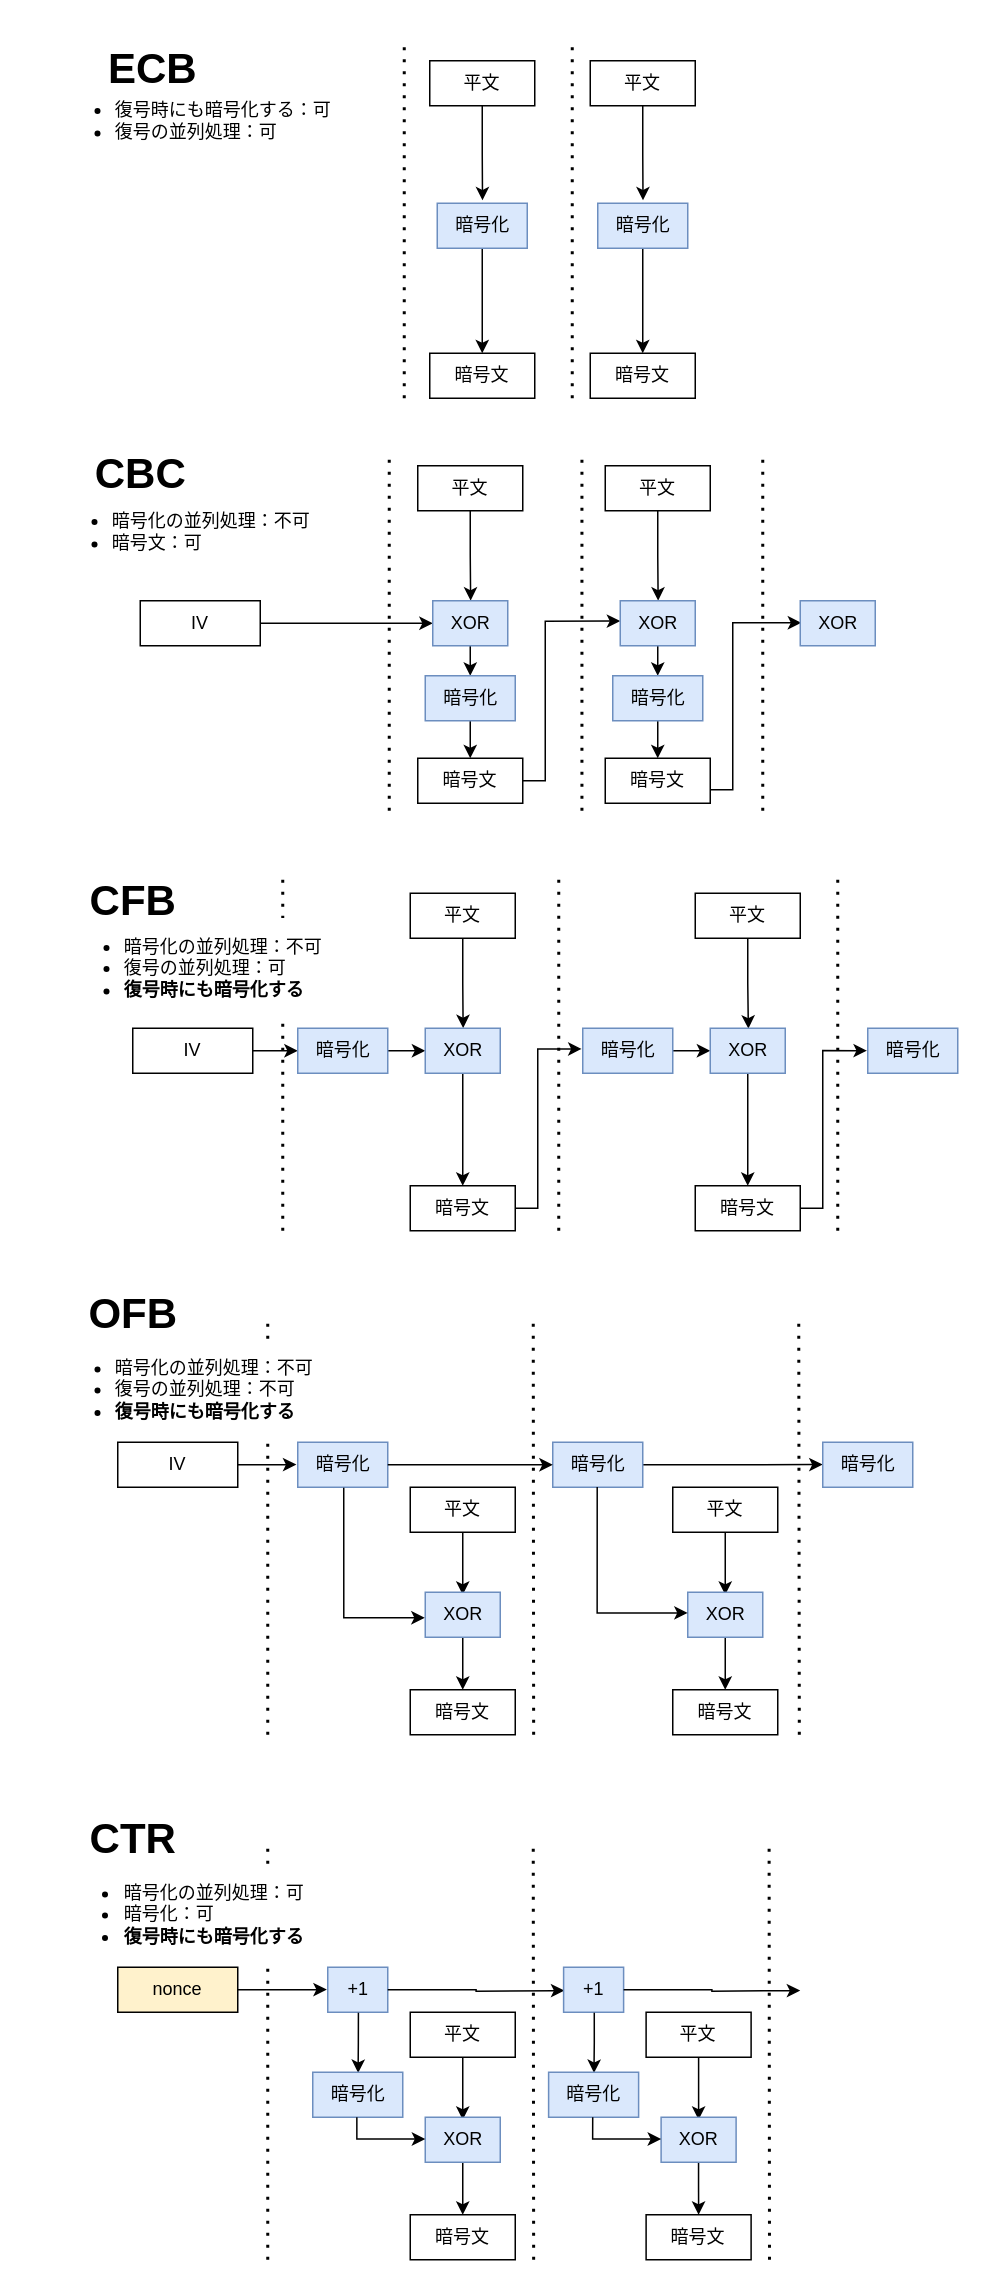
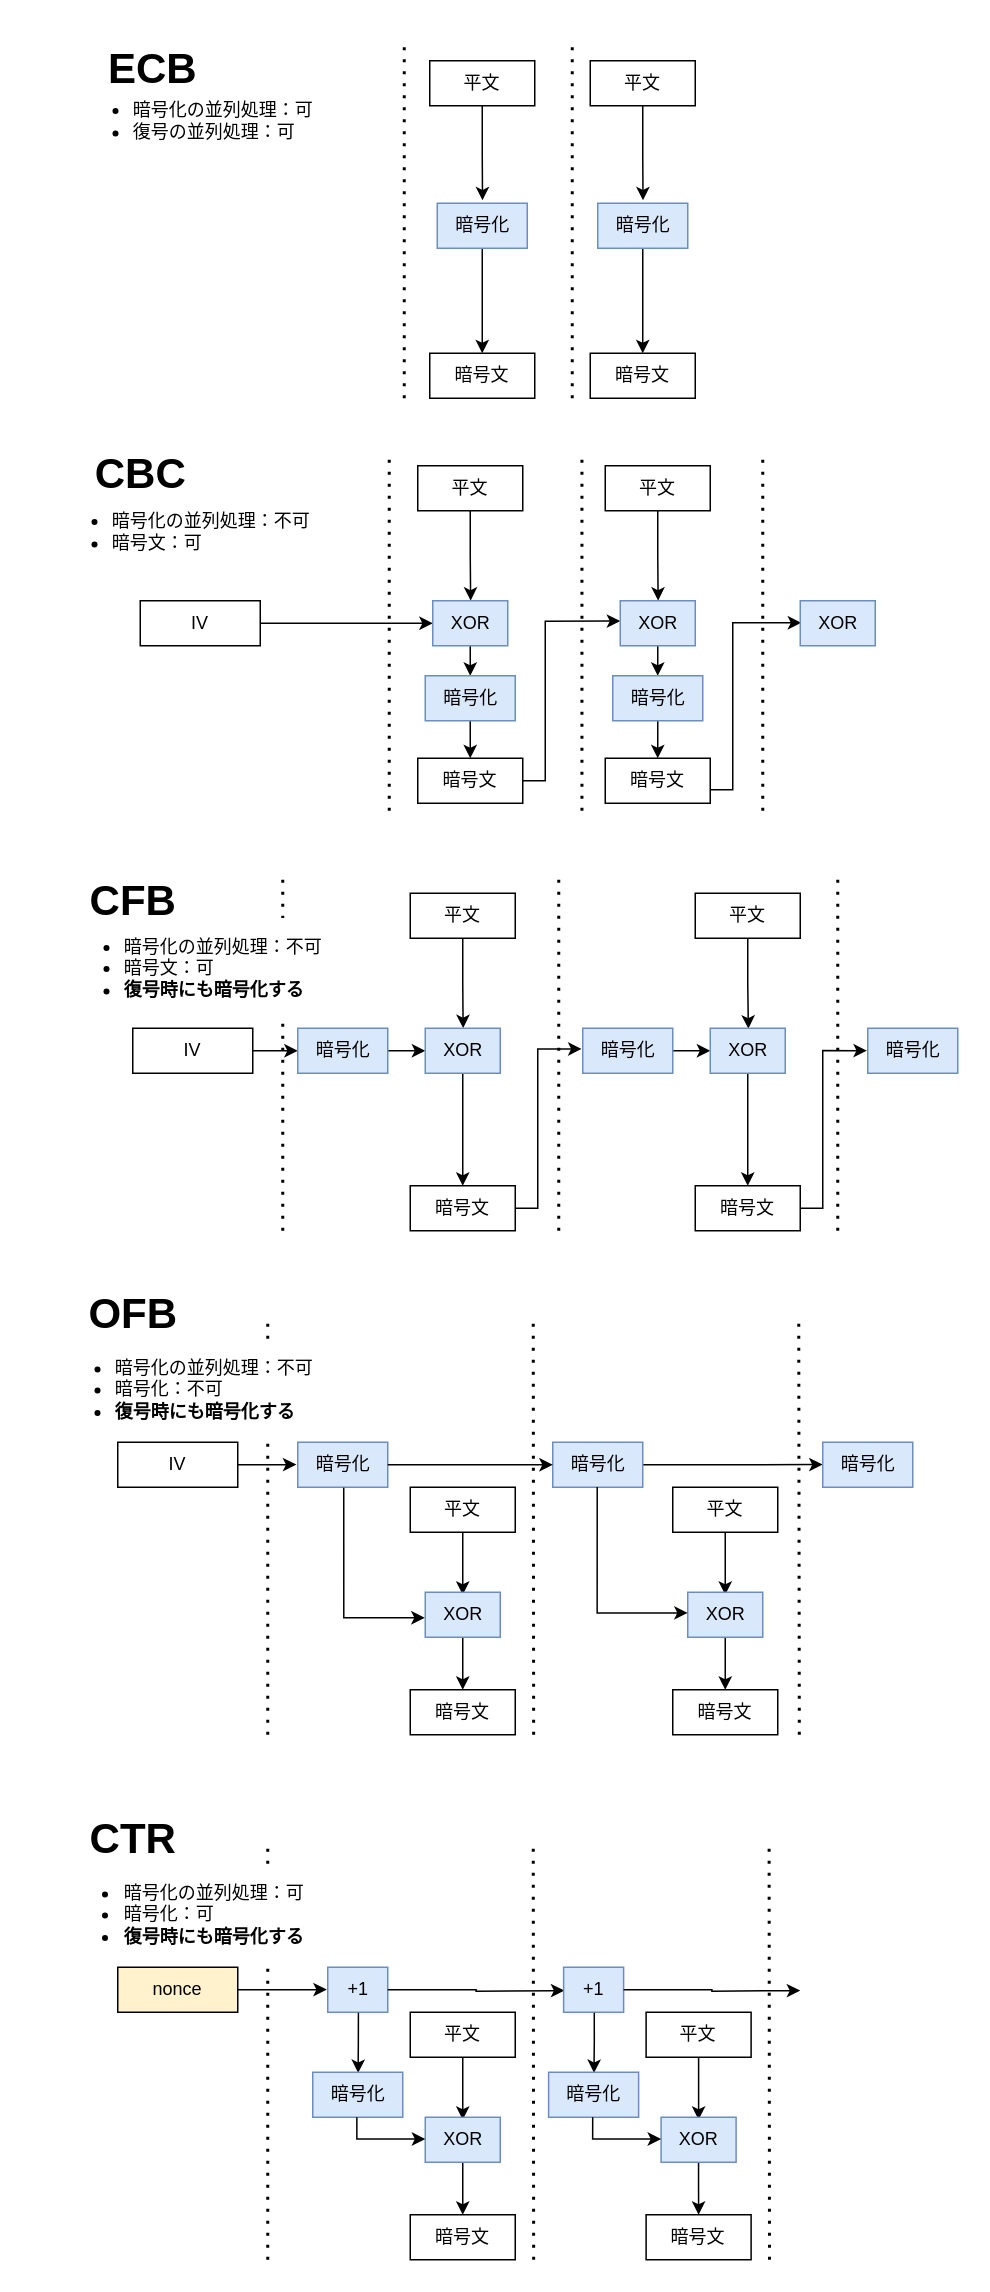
node "復号時にも暗号化する：可 復号の並列処理：可": label "復号時にも暗号化する：可 復号の並列処理：可" -> "暗号化の並列処理：可 復号の並列処理：可"
node "暗号化の並列処理：不可 復号の並列処理：可 復号時にも暗号化する": label "暗号化の並列処理：不可 復号の並列処理：可 復号時にも暗号化する" -> "暗号化の並列処理：不可 暗号文：可 復号時にも暗号化する"
node "暗号化の並列処理：不可 復号の並列処理：不可 復号時にも暗号化する": label "暗号化の並列処理：不可 復号の並列処理：不可 復号時にも暗号化する" -> "暗号化の並列処理：不可 暗号化：不可 復号時にも暗号化する"
